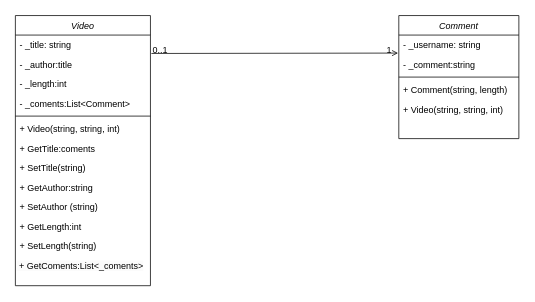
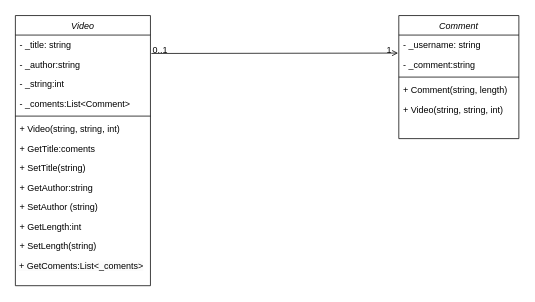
node "- _author:title": label "- _author:title" -> "- _author:string"
node "- _length:int": label "- _length:int" -> "- _string:int"
